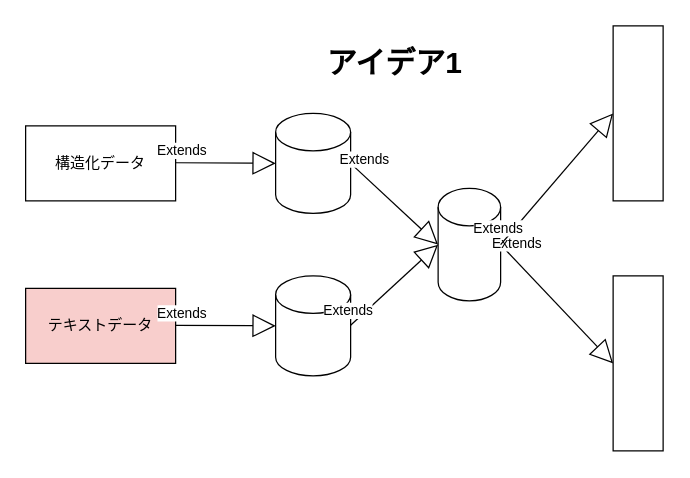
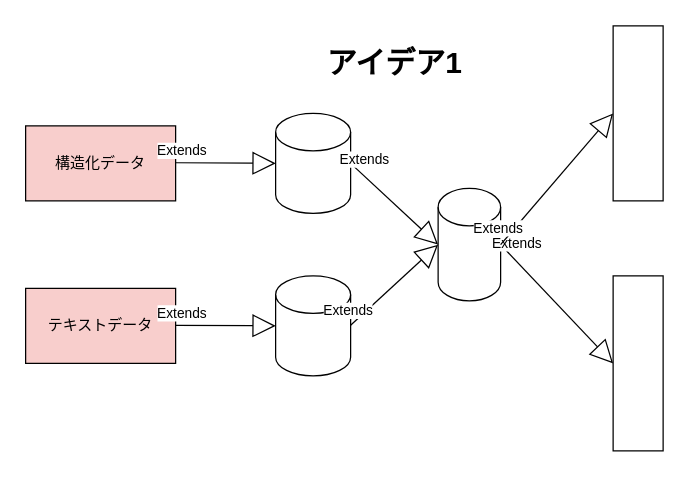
node "構造化データ": fillcolor #ffffff -> #f8cecc
